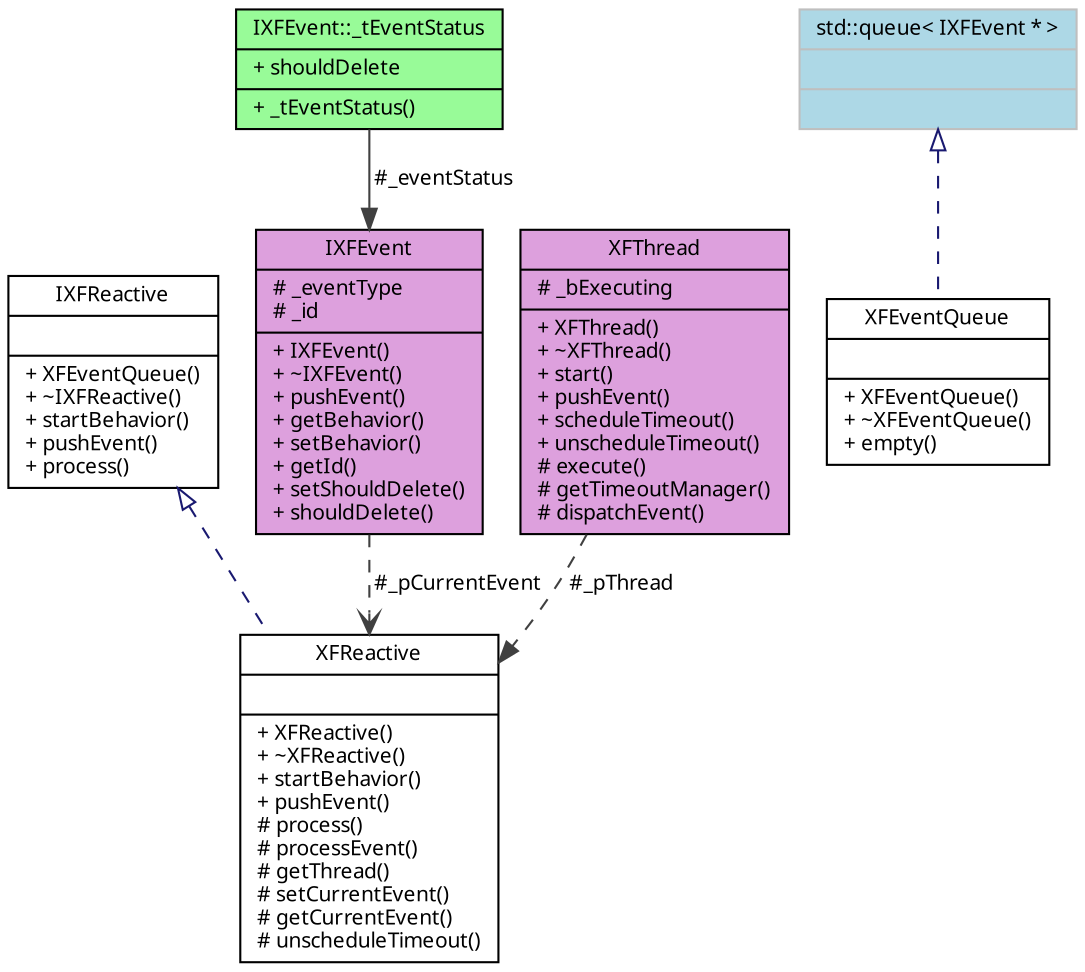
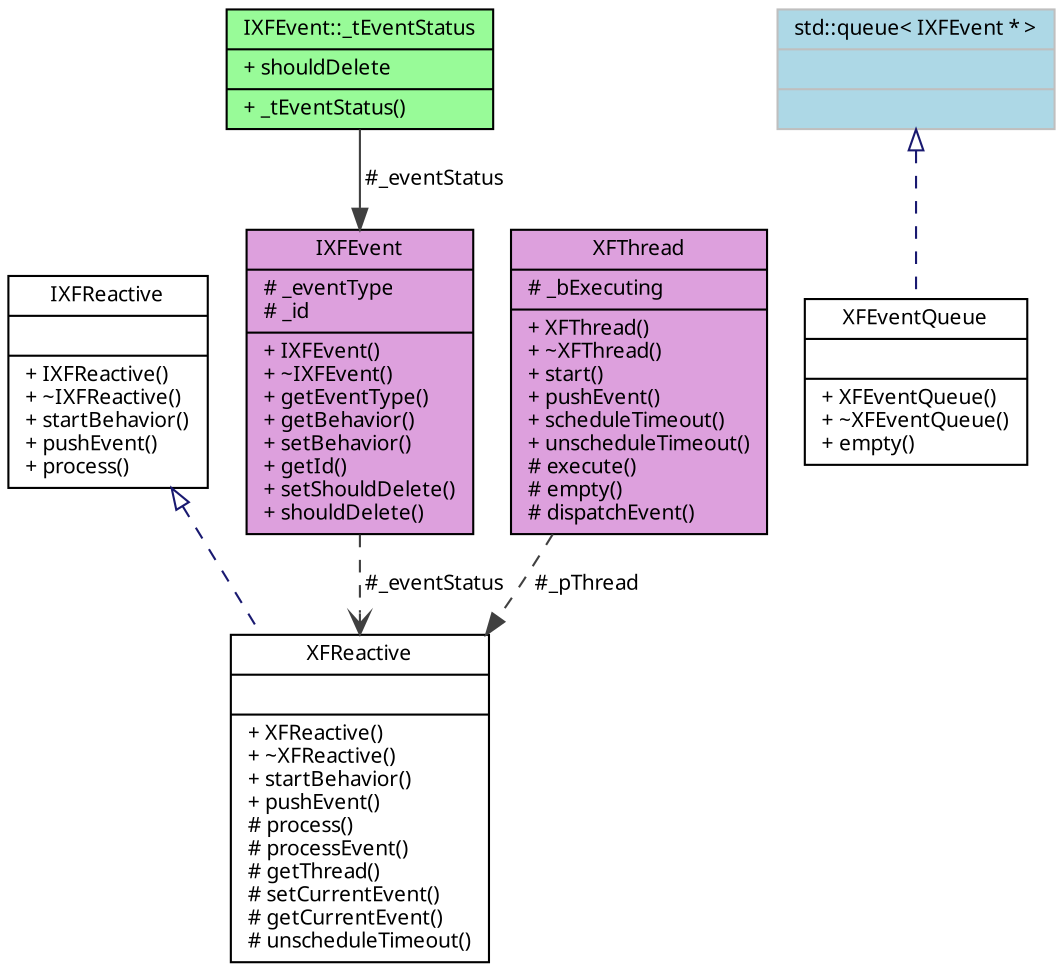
node "IXFReactive": text "+ XFEventQueue()" -> "+ IXFReactive()"
node "IXFEvent": text "+ pushEvent()" -> "+ getEventType()"
node "XFThread": text "# getTimeoutManager()" -> "# empty()"
edge "IXFEvent" -> "XFReactive": label " #_pCurrentEvent" -> " #_eventStatus"
